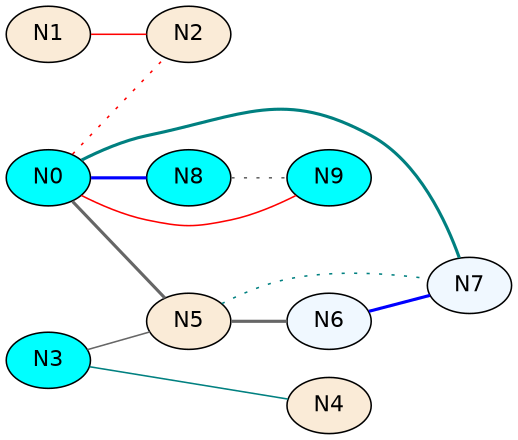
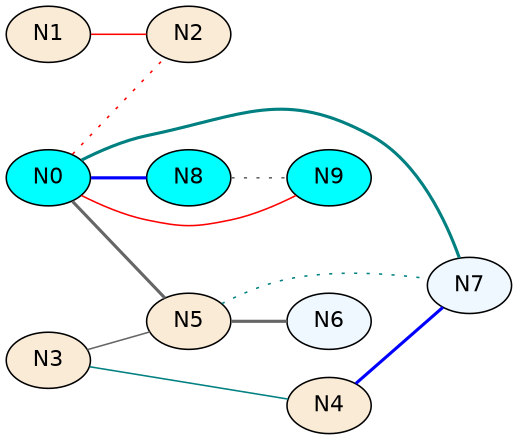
edge "N7" -- "N6": now "N7" -- "N4"
node "N3": fillcolor #00ffff -> #faebd7
